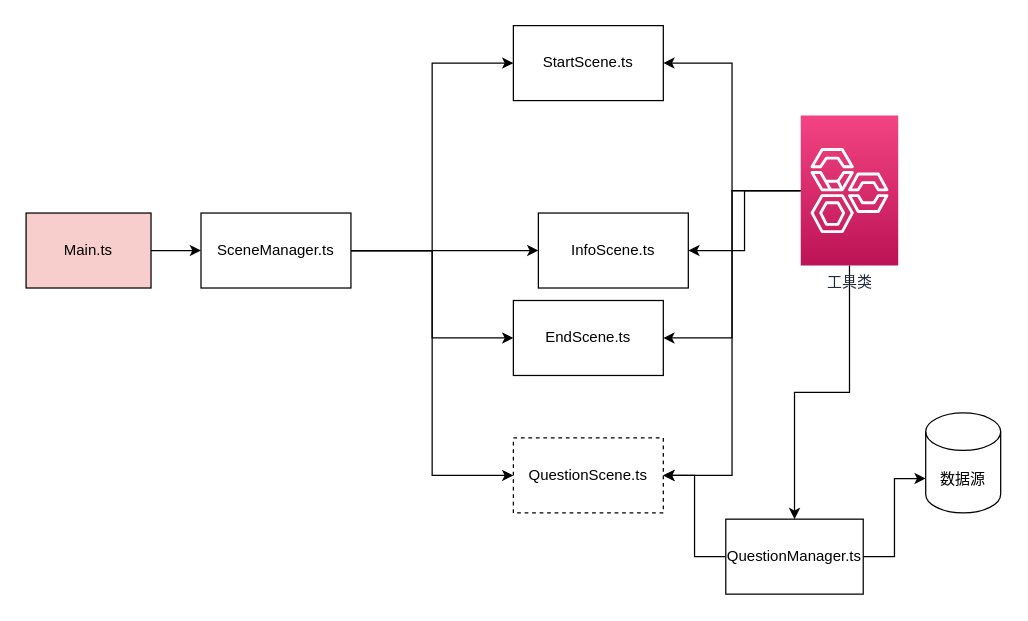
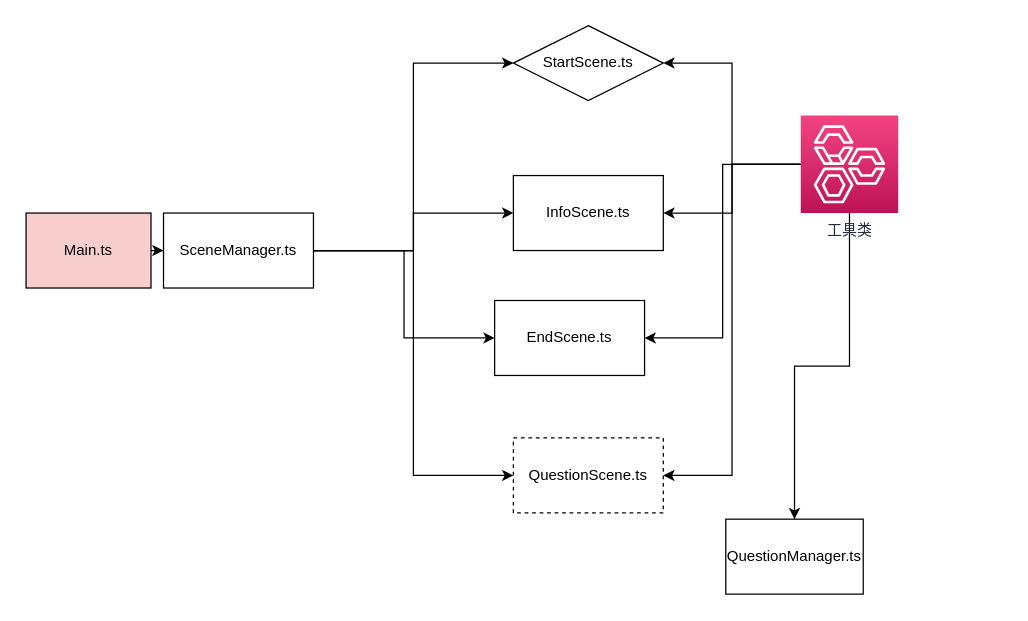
node "StartScene.ts": shape rectangle -> diamond
node "工具类": size 98x150 -> 98x98
node "SceneManager.ts": moved (276, 251) -> (238, 251)
node "InfoScene.ts": moved (613, 251) -> (588, 213)
node "EndScene.ts": moved (588, 338) -> (569, 338)
node "数据源": removed
edge "QuestionManager.ts" -> "数据源": removed
edge "QuestionManager.ts" -> "QuestionScene.ts": removed
